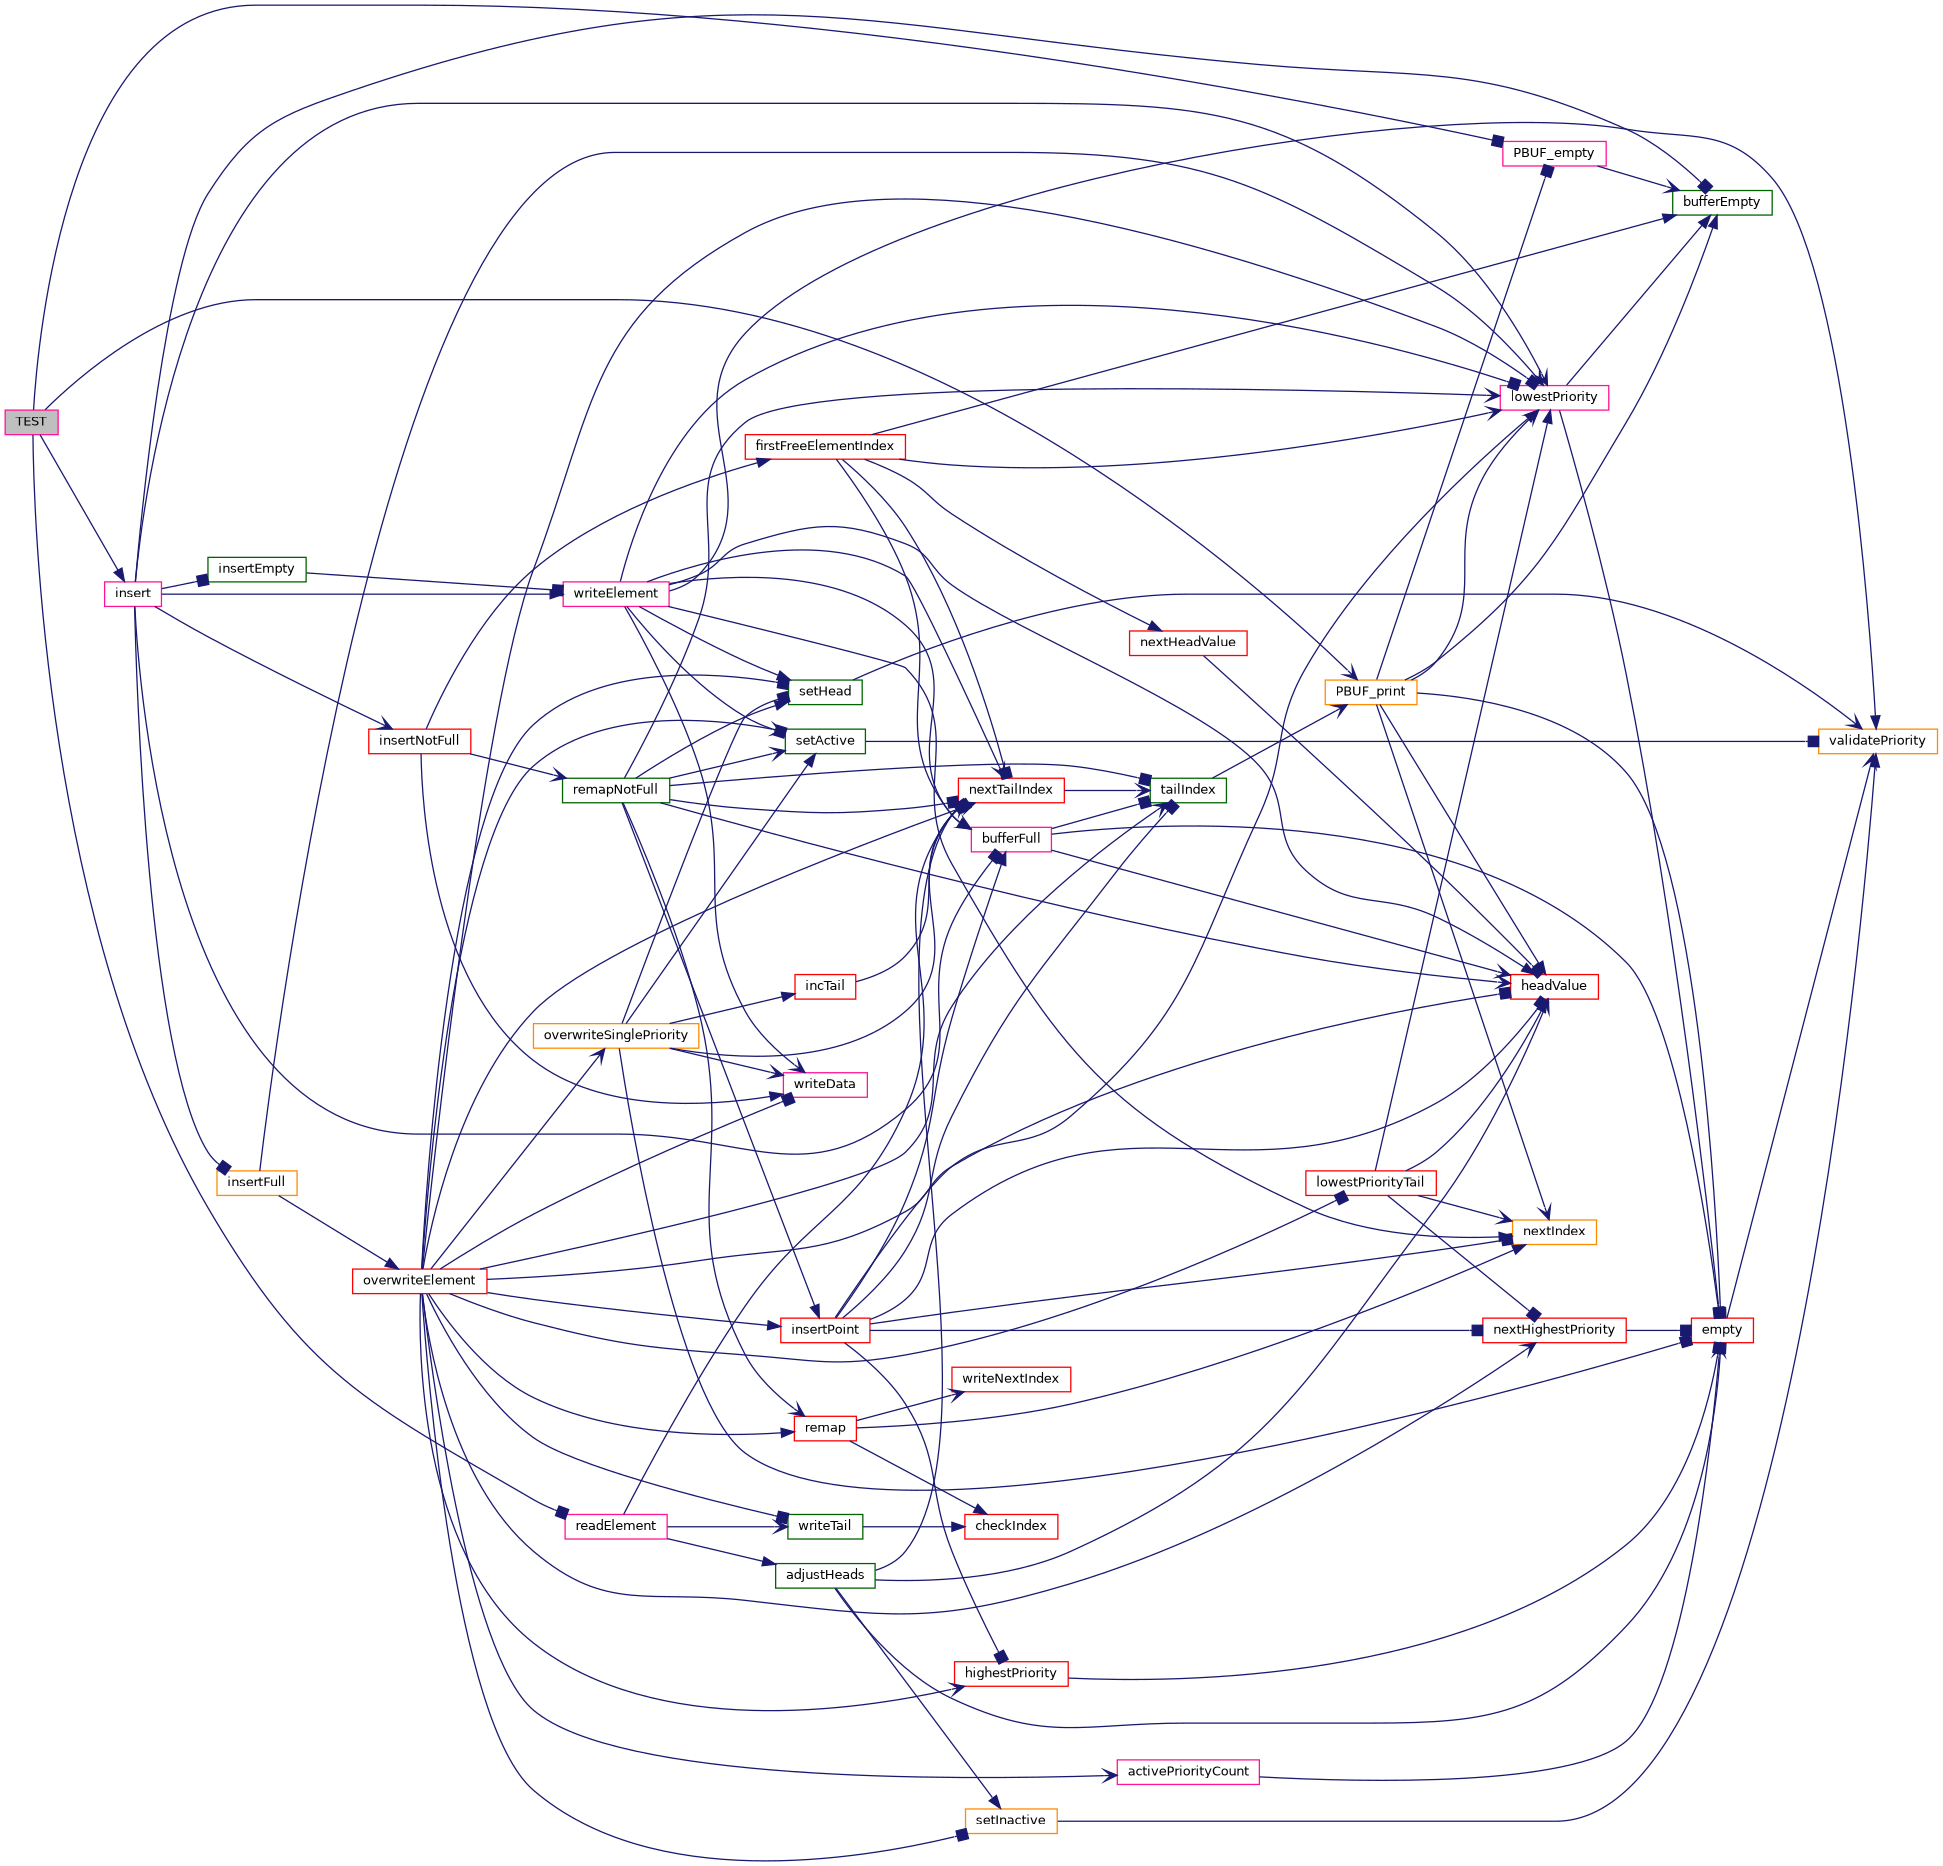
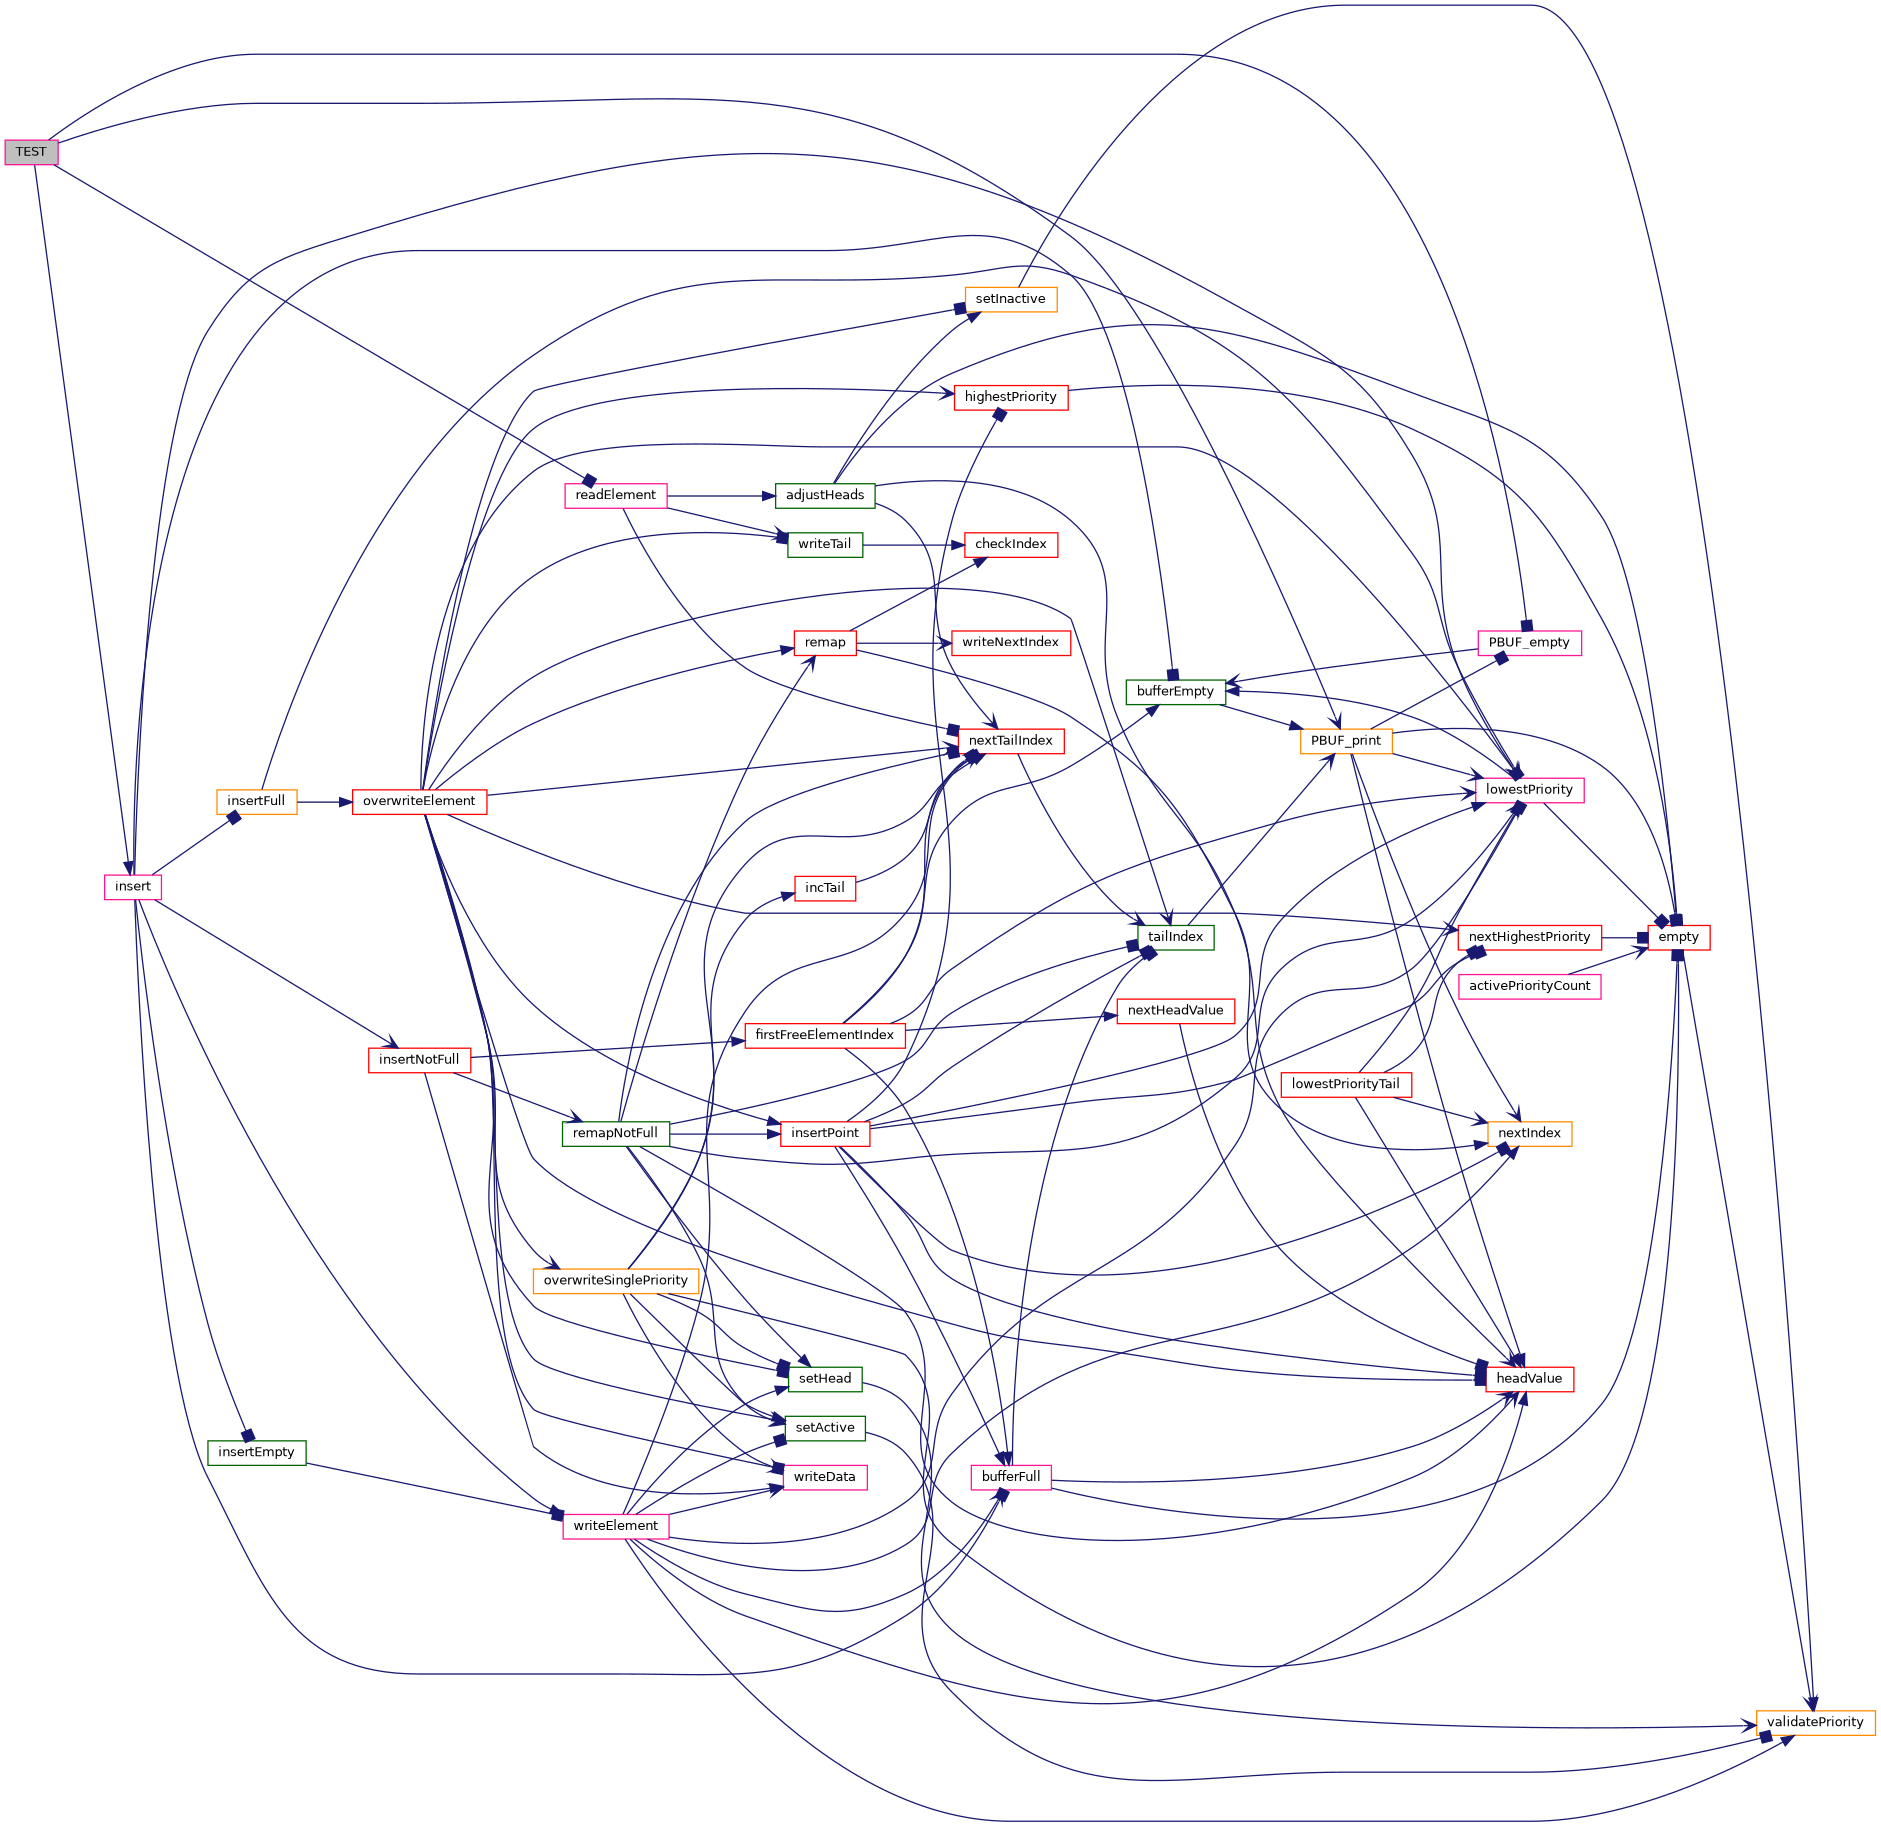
edge "PBUF_print" -> "bufferEmpty": reversed
edge "overwriteElement" -> "lowestPriorityTail": removed
edge "overwriteElement" -> "activePriorityCount": removed
